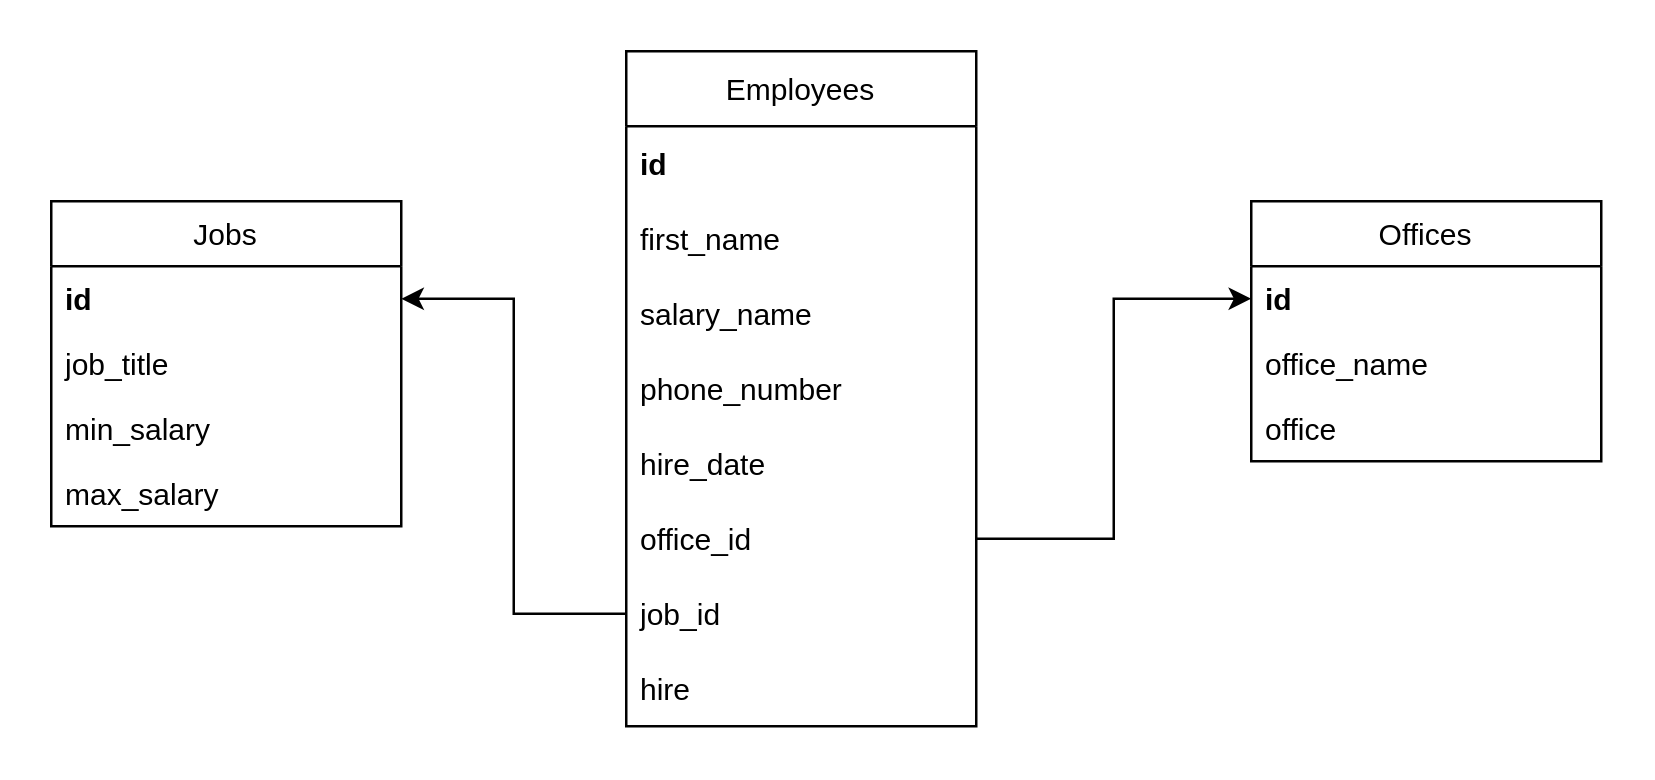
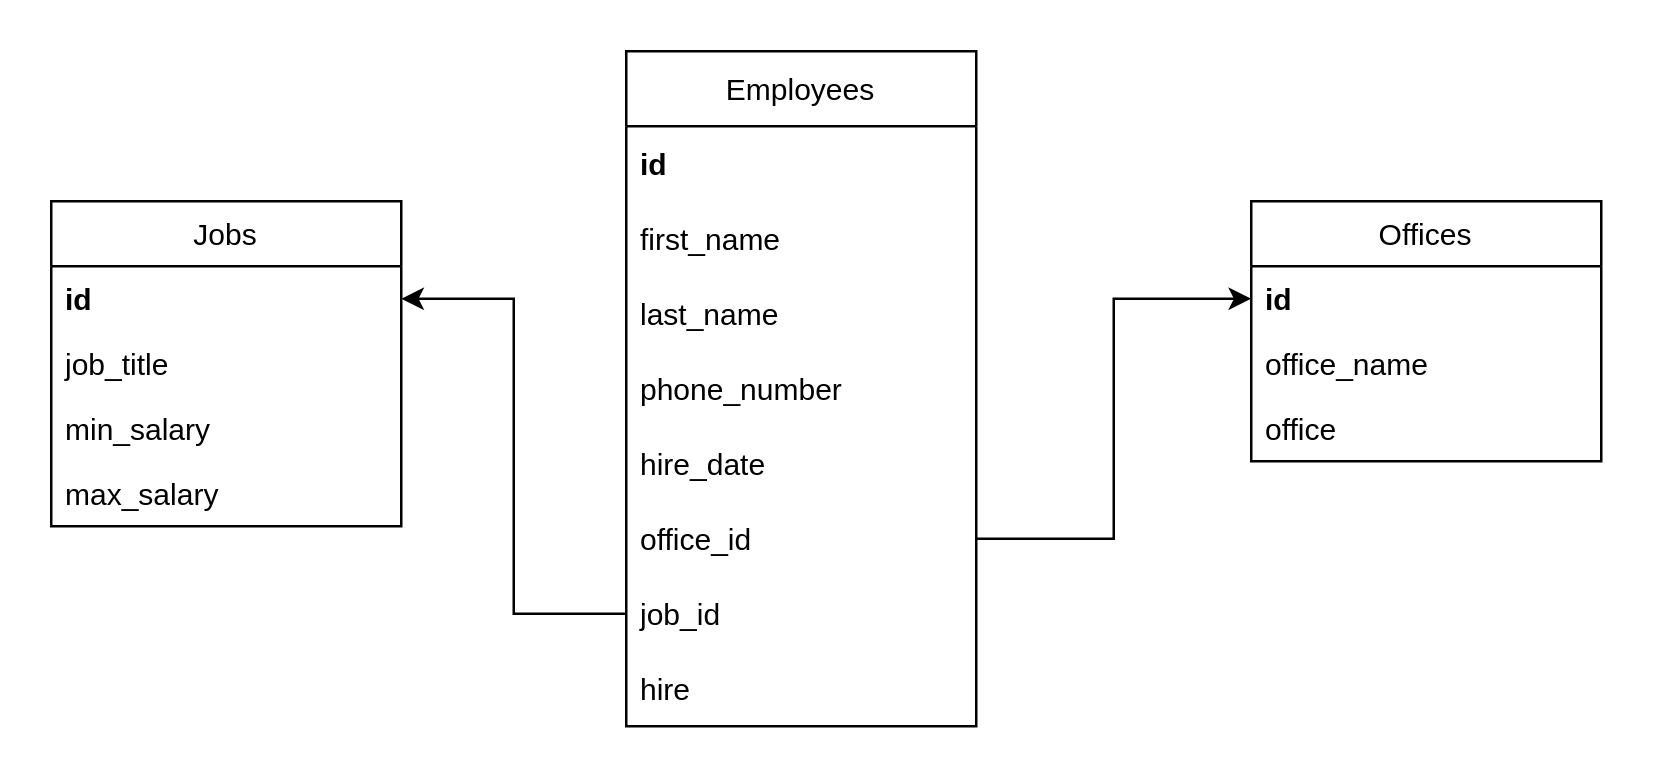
node "salary_name": label "salary_name" -> "last_name"
